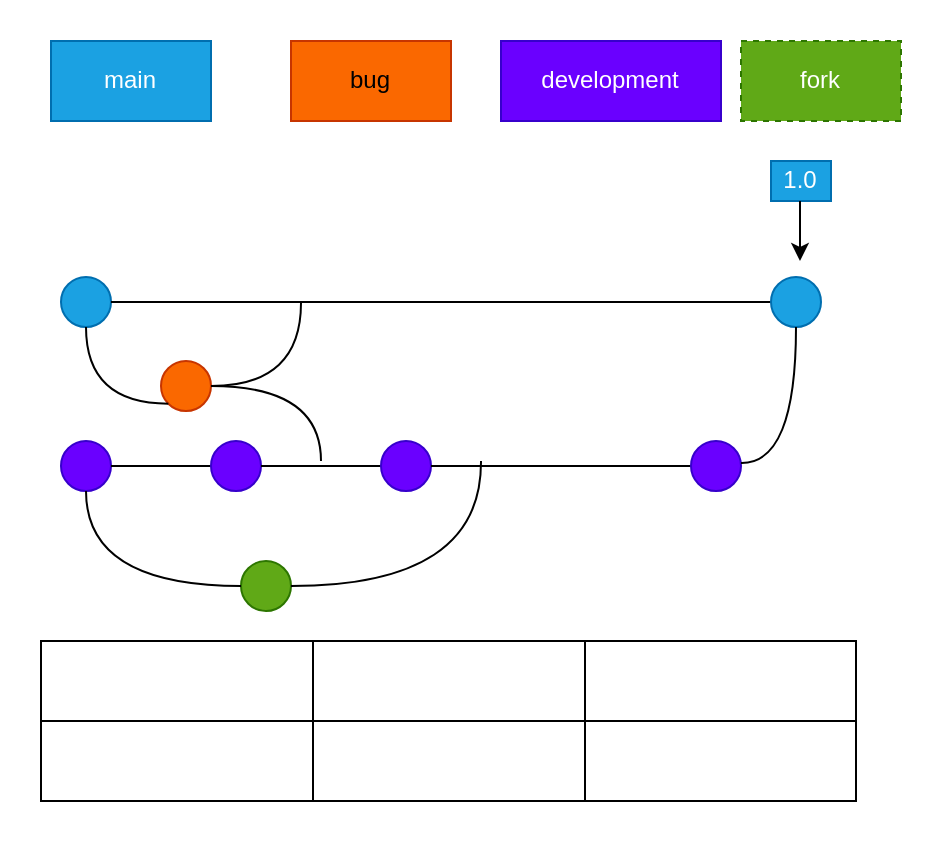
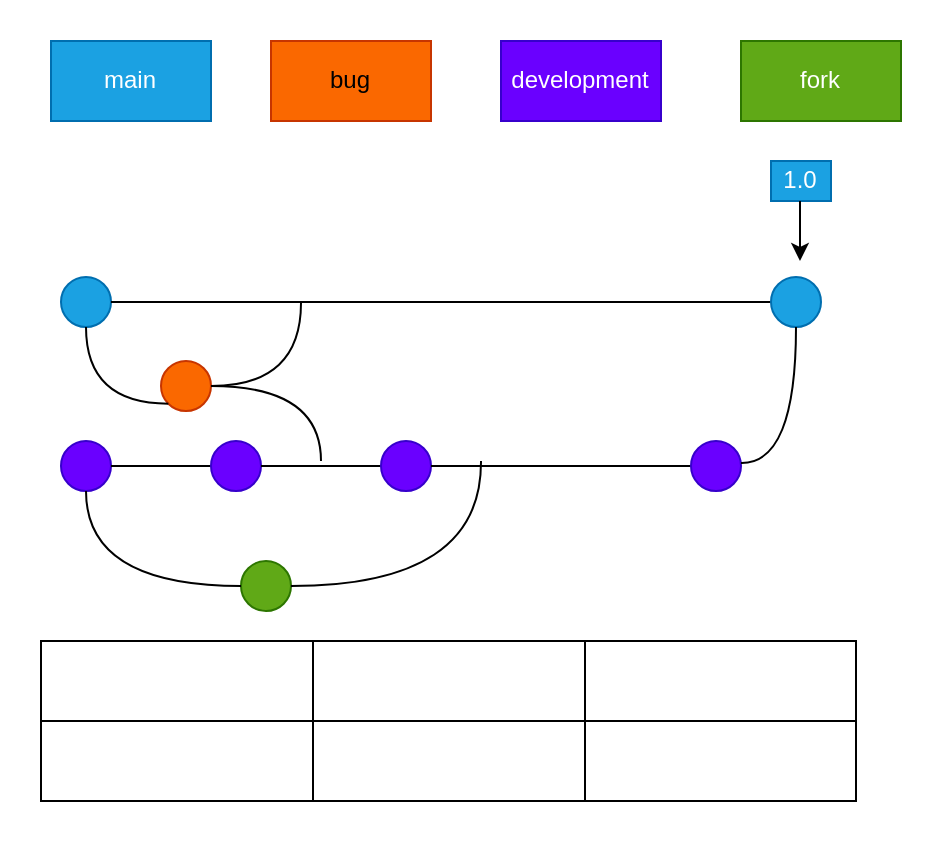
node "bug": moved (371, 81) -> (351, 81)
node "development": size 220x80 -> 160x80
node "fork": style dashed -> solid
